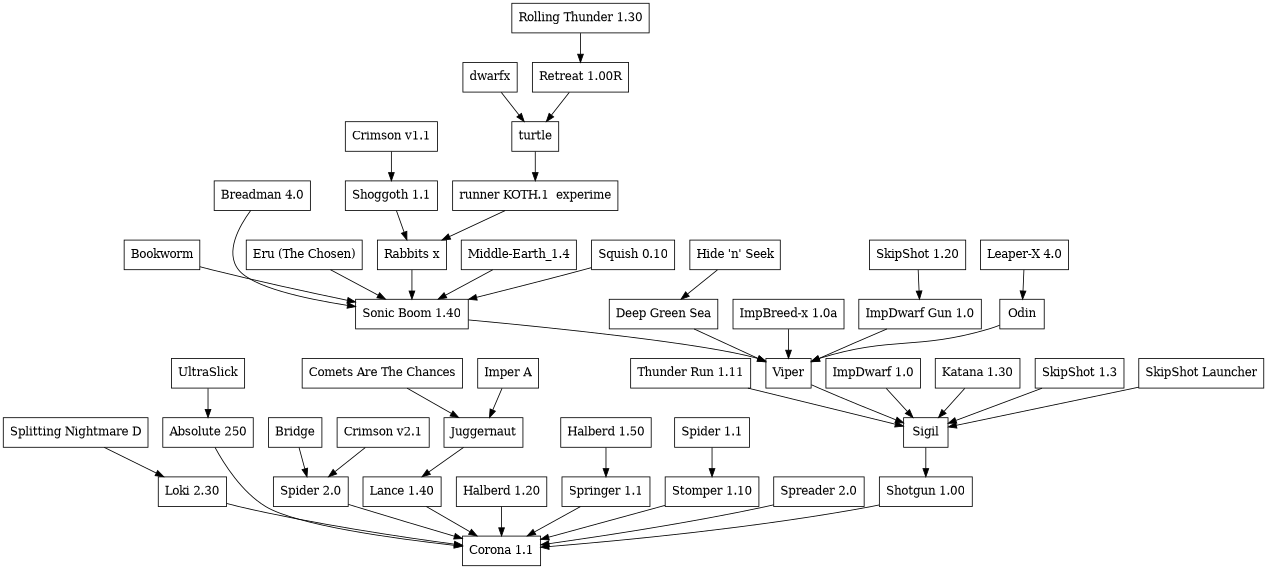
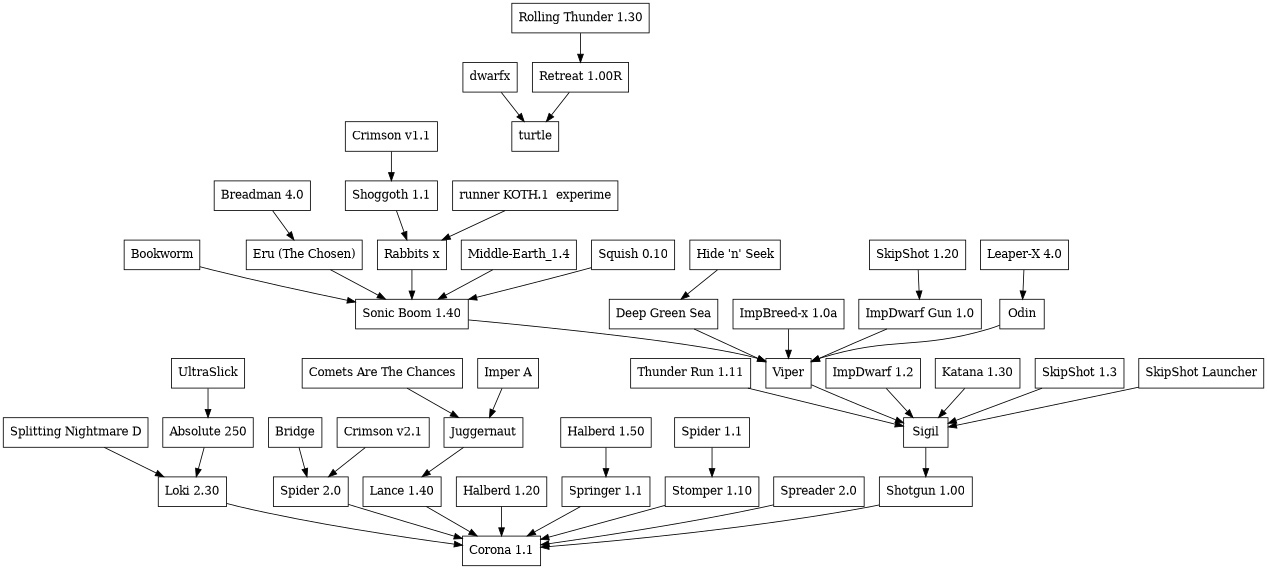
edge "turtle" -> "runner KOTH.1  experime": removed
edge "Breadman 4.0" -> "Sonic Boom 1.40": now "Breadman 4.0" -> "Eru (The Chosen)"
node "ImpDwarf 1.0": label "ImpDwarf 1.0" -> "ImpDwarf 1.2"
edge "Absolute 250" -> "Corona 1.1": now "Absolute 250" -> "Loki 2.30"
